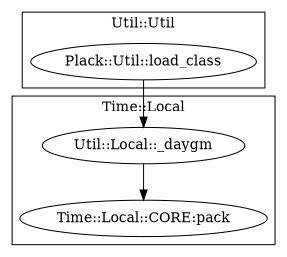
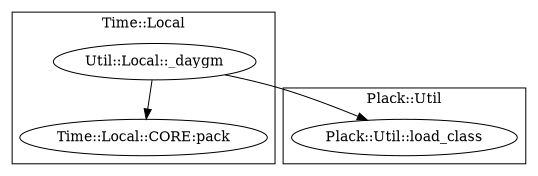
cluster "Util::Util": label "Util::Util" -> "Plack::Util"
edge "Plack::Util::load_class" -> "Util::Local::_daygm": reversed
